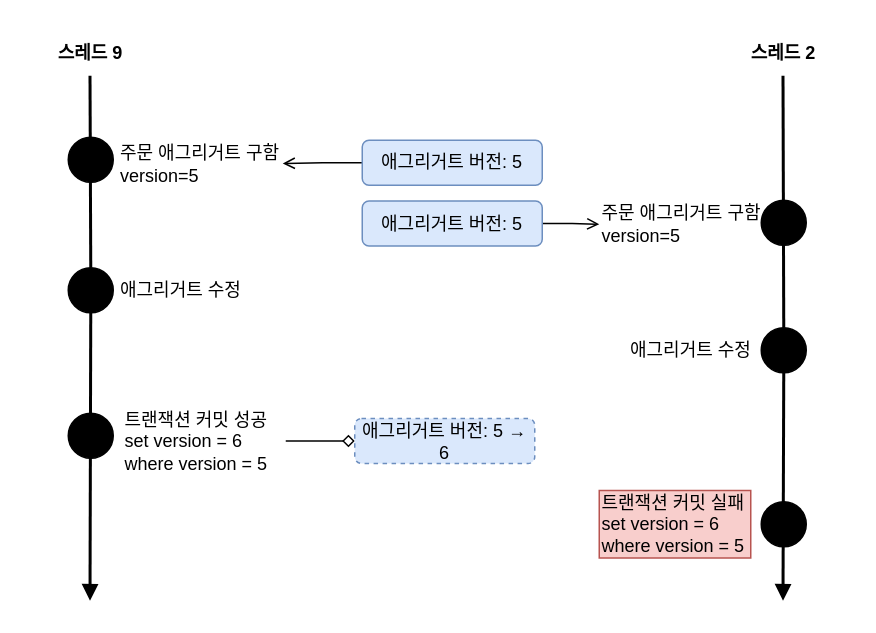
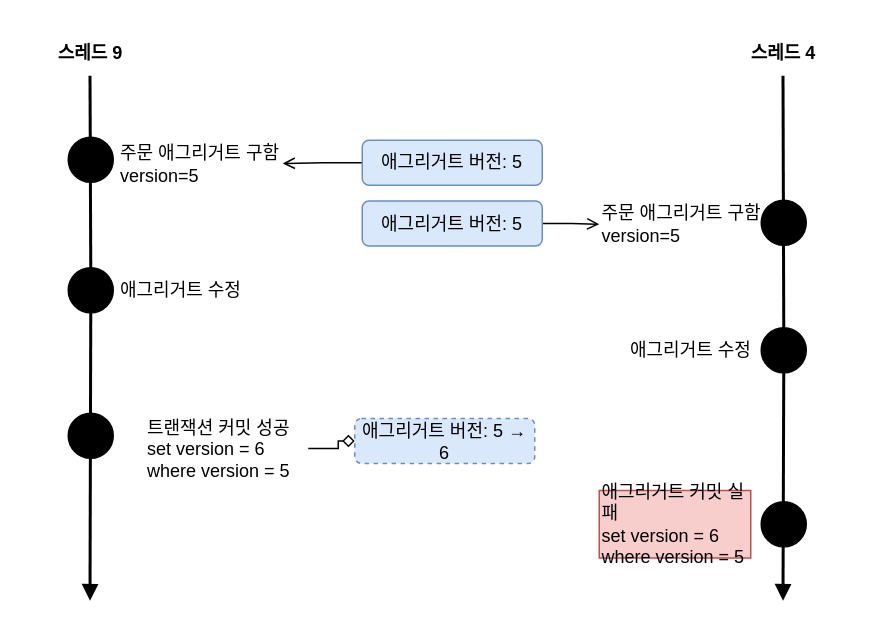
node "스레드 2": label "스레드 2" -> "스레드 4"
node "트랜잭션 커밋 성공 set version = 6 where version = 5": moved (204, 441) -> (227, 449)
node "트랜잭션 커밋 실패 set version = 6 where version = 5": label "트랜잭션 커밋 실패 set version = 6 where version = 5" -> "애그리거트 커밋 실패 set version = 6 where version = 5"
